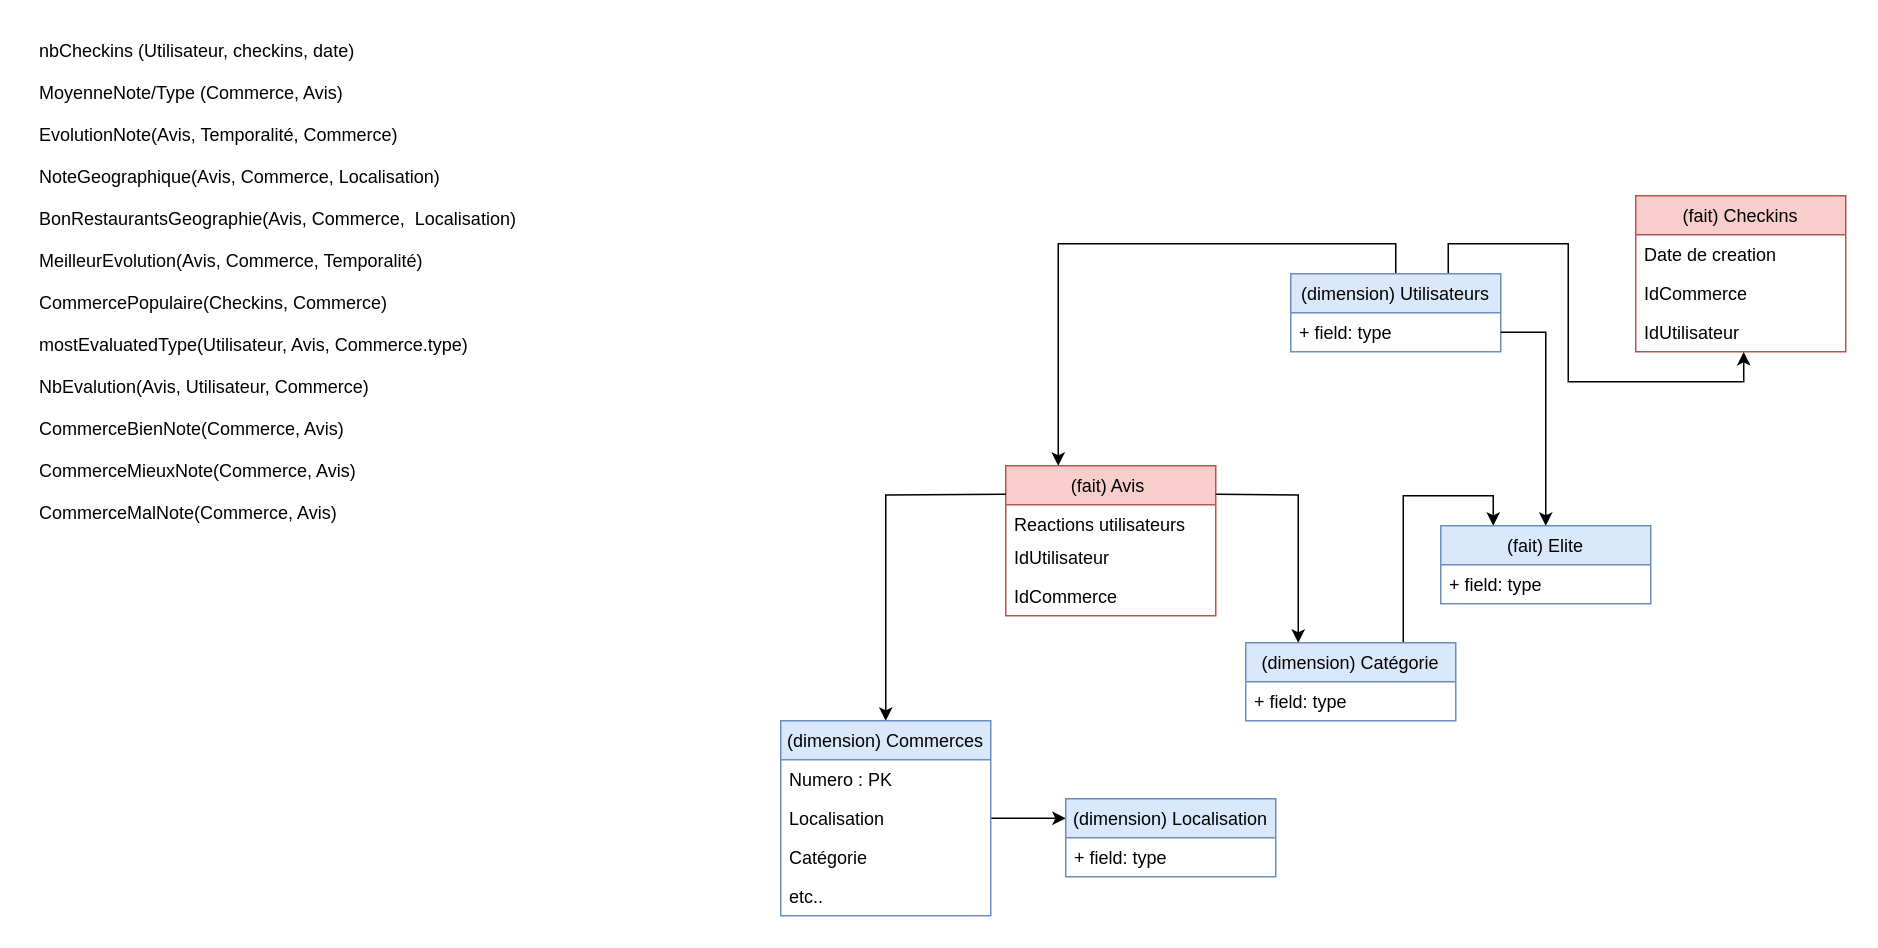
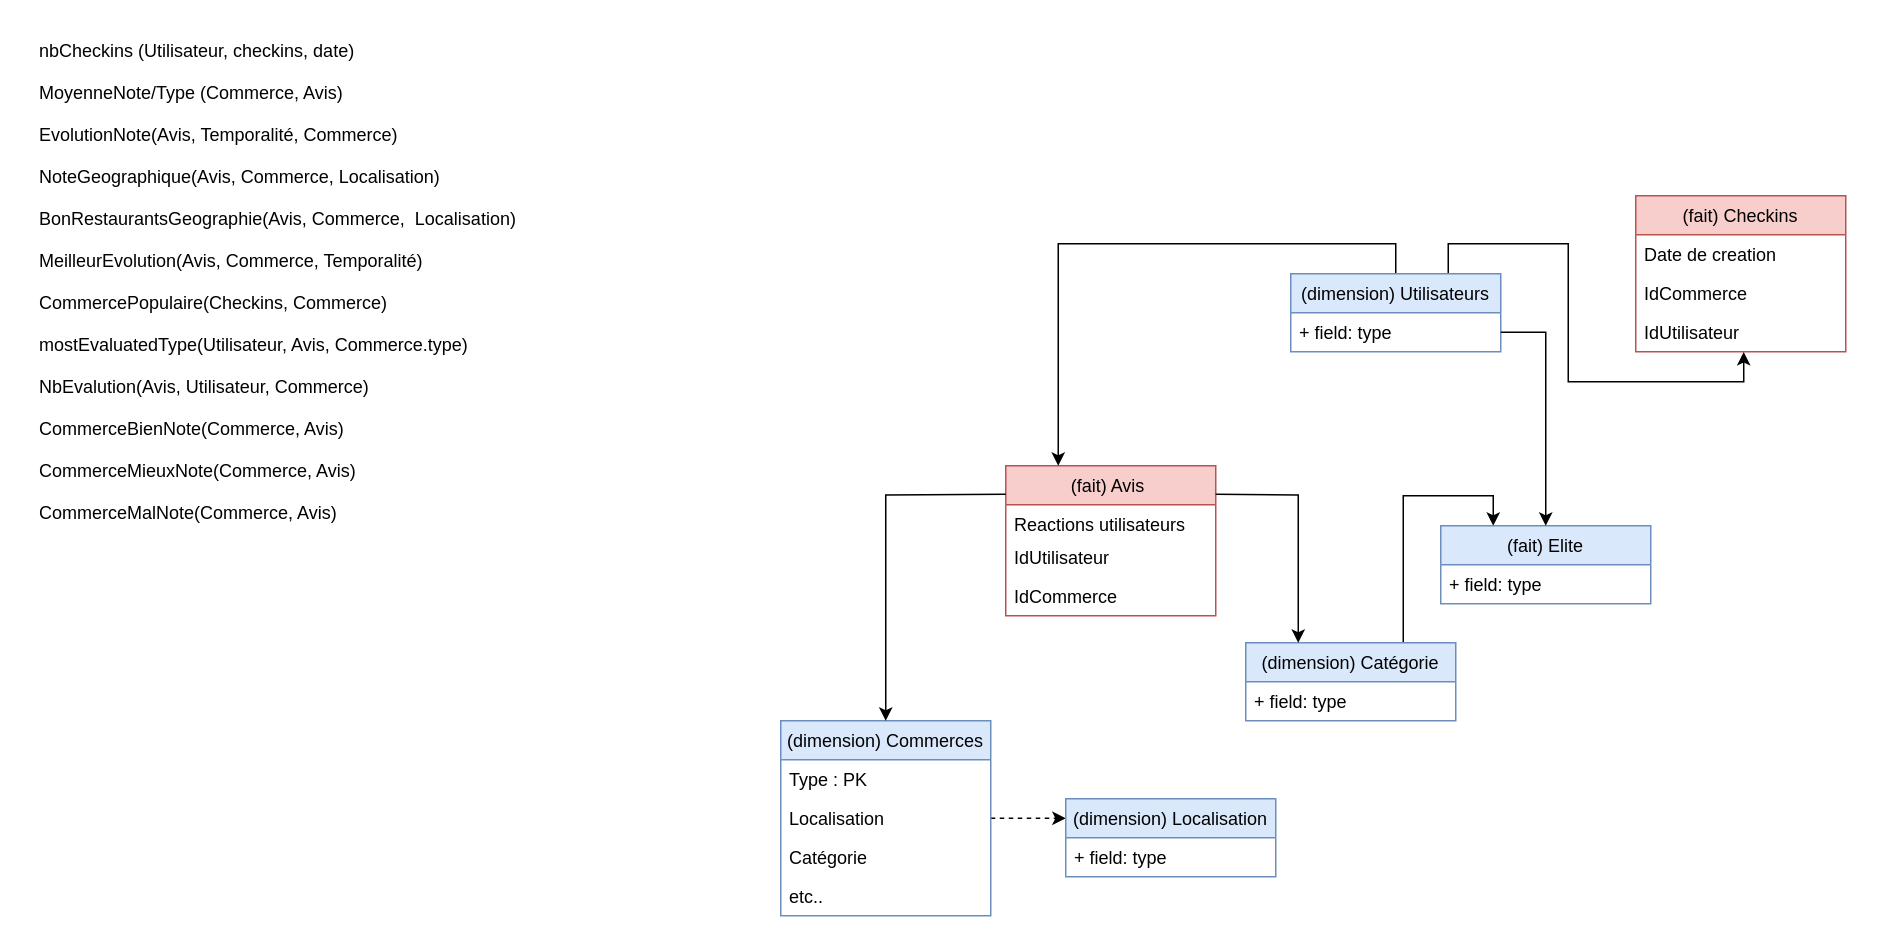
node "Numero : PK": label "Numero : PK" -> "Type : PK"
edge "(dimension) Commerces" -> "(dimension) Localisation": style solid -> dashed
